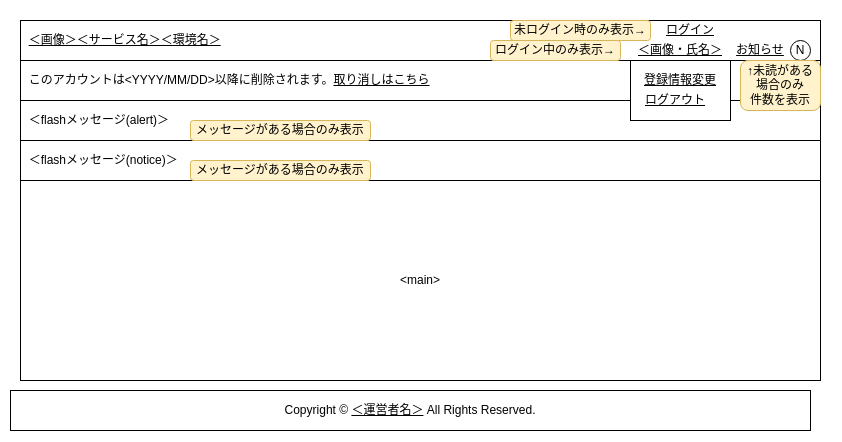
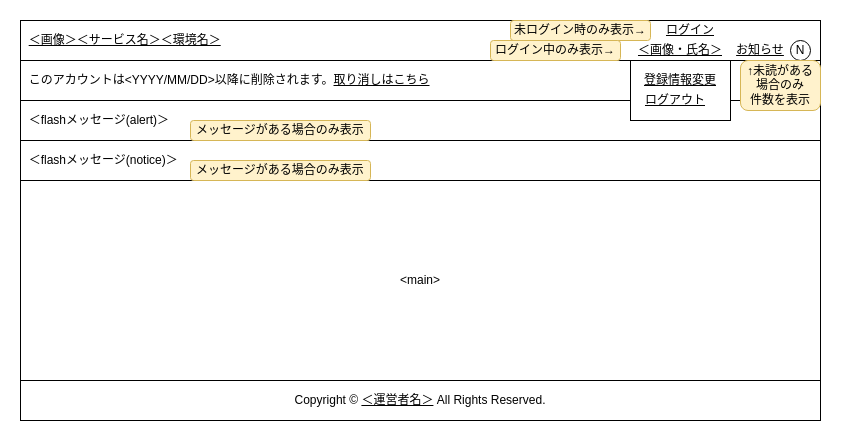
node "Copyright © ＜運営者名＞ All Rights Reserved.": moved (411, 411) -> (421, 401)
